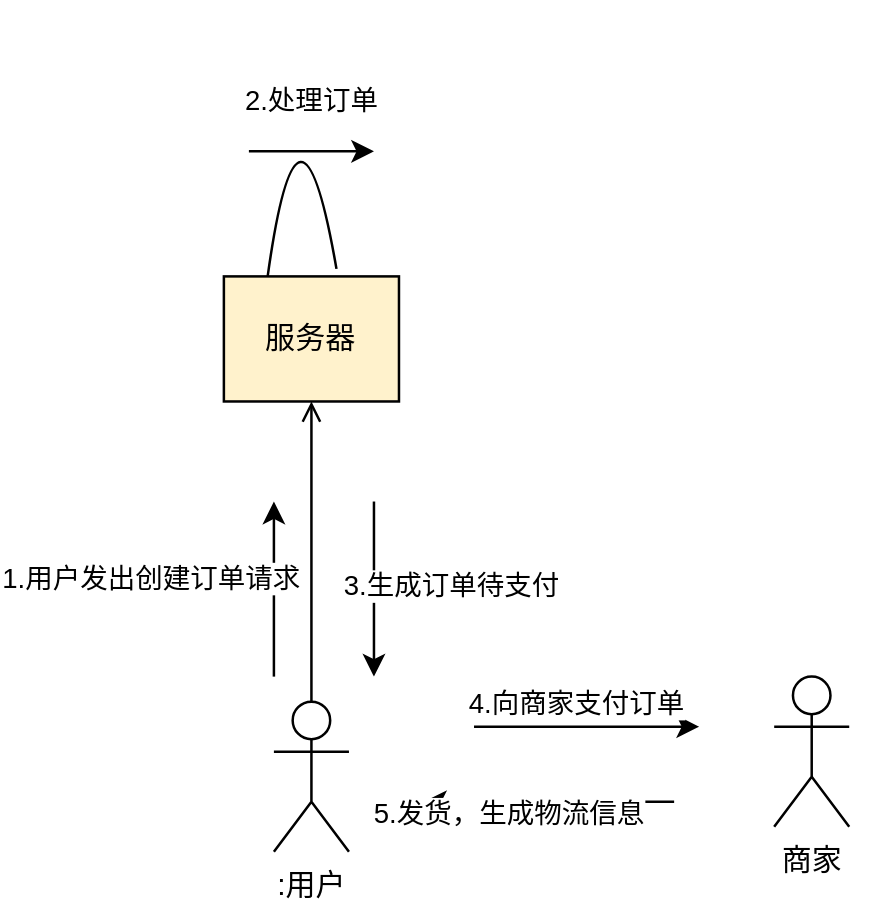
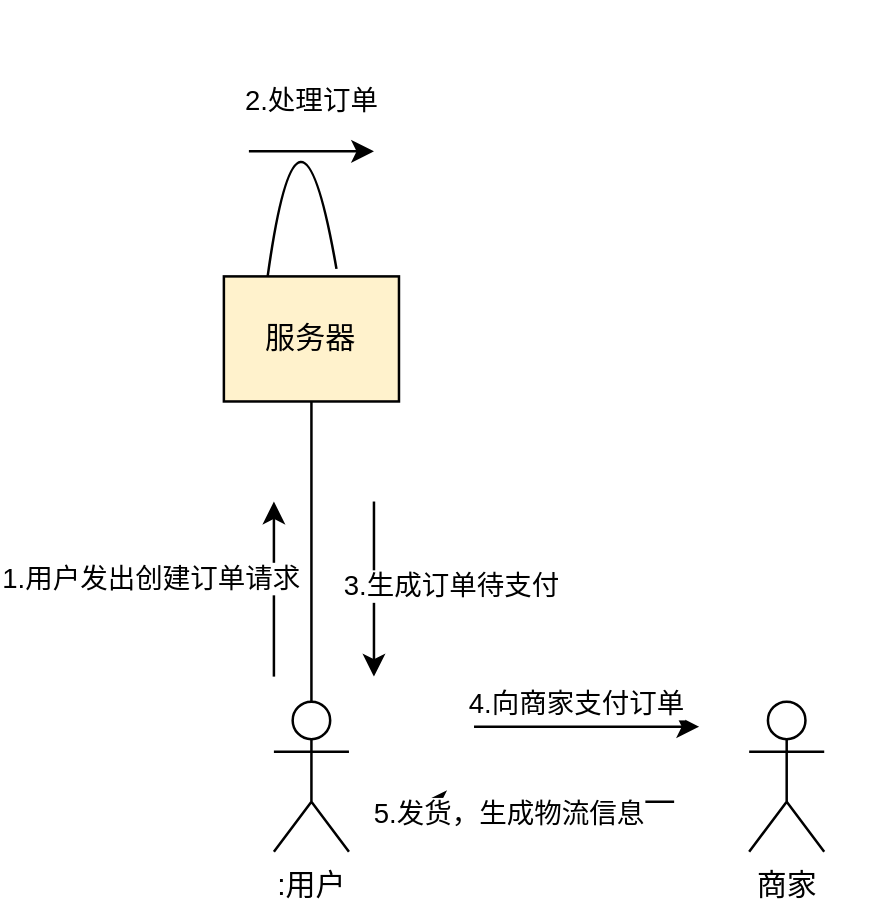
edge ":用户" -> "服务器": arrowhead open -> none
node "商家": moved (811, 751) -> (786, 776)
